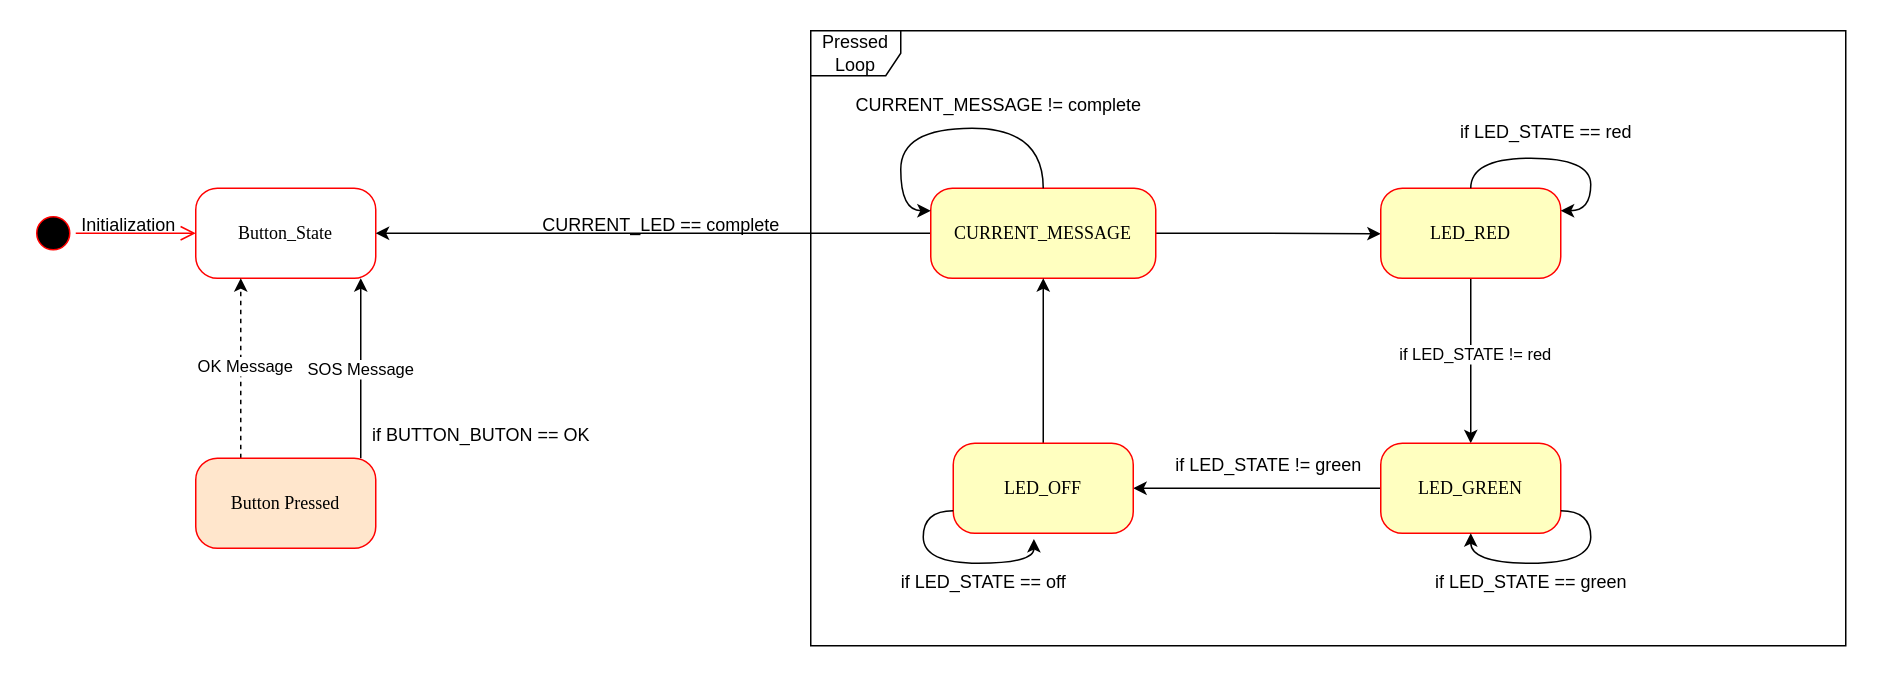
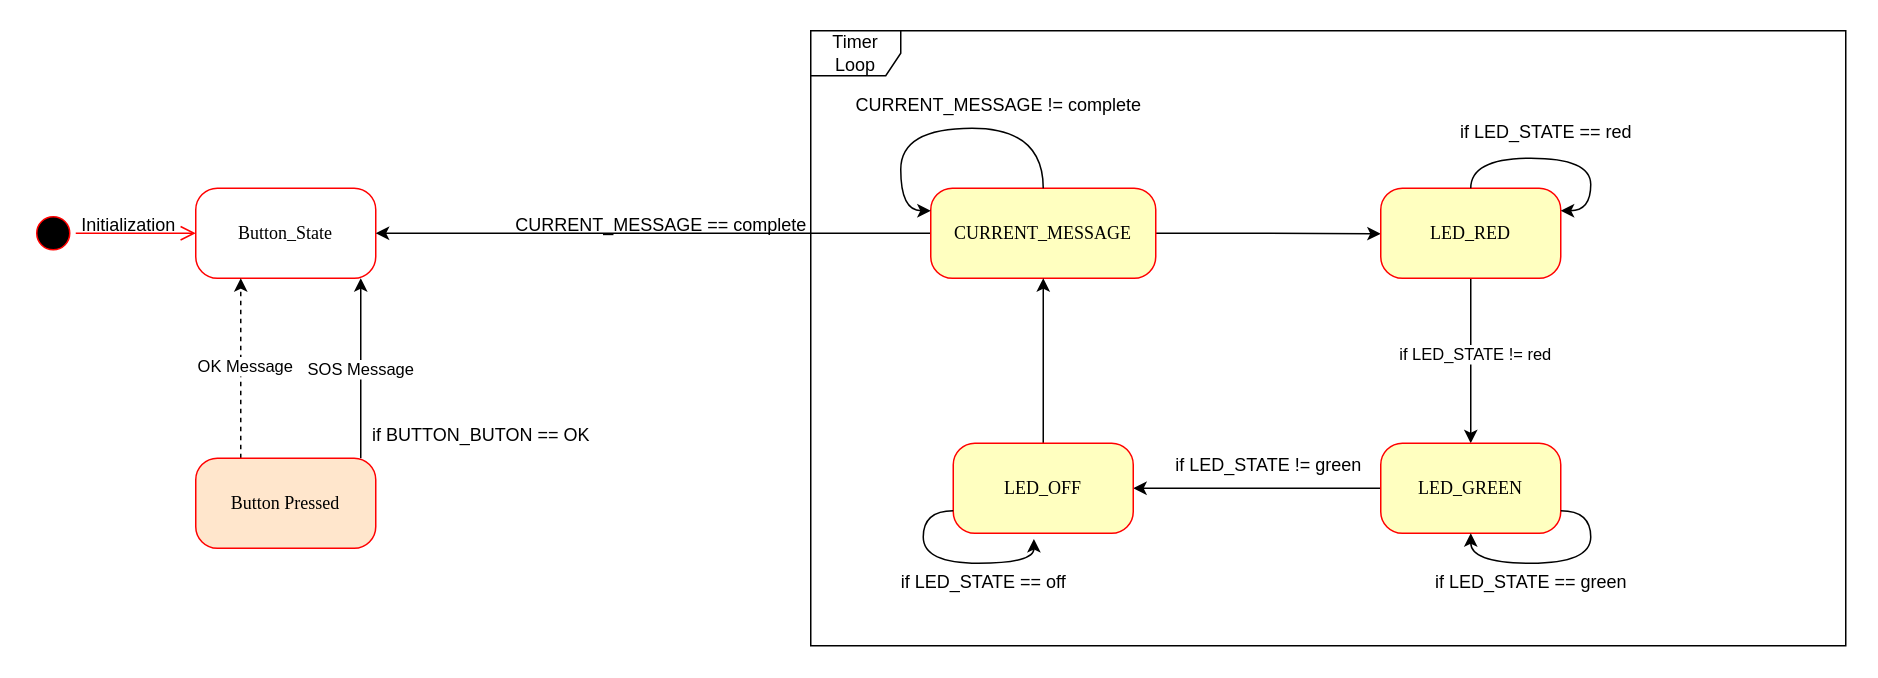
node "Pressed Loop": label "Pressed Loop" -> "Timer Loop"
node "CURRENT_LED == complete": label "CURRENT_LED == complete" -> "CURRENT_MESSAGE == complete"
